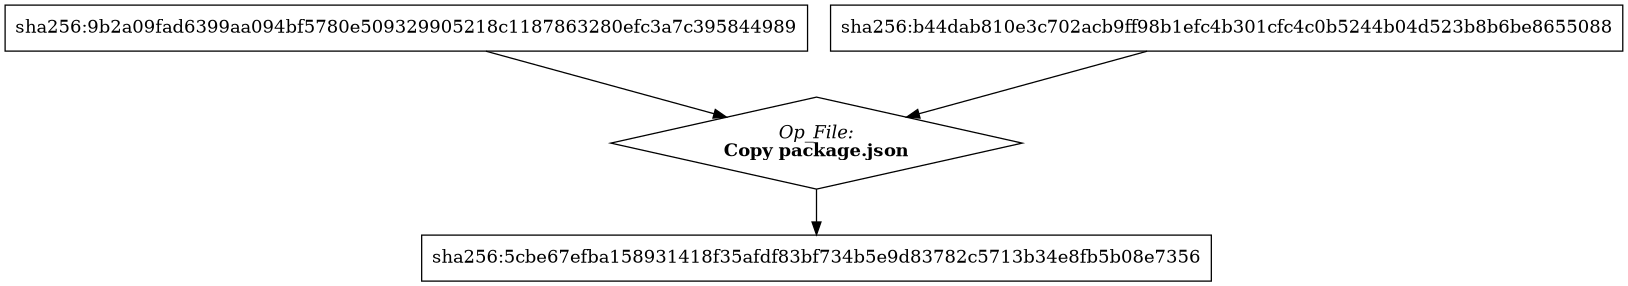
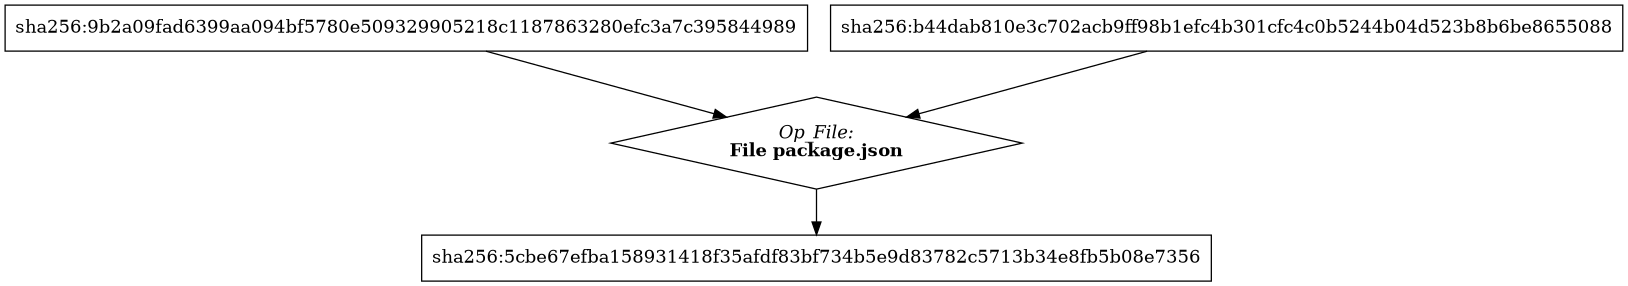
node "Op_File:": text "Copy package.json" -> "File package.json"
